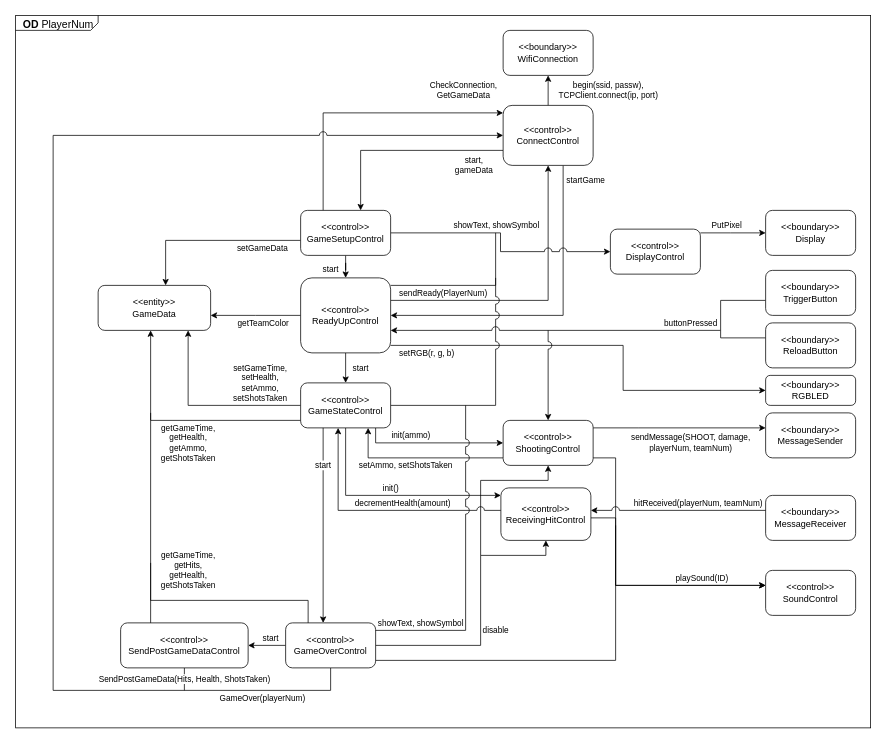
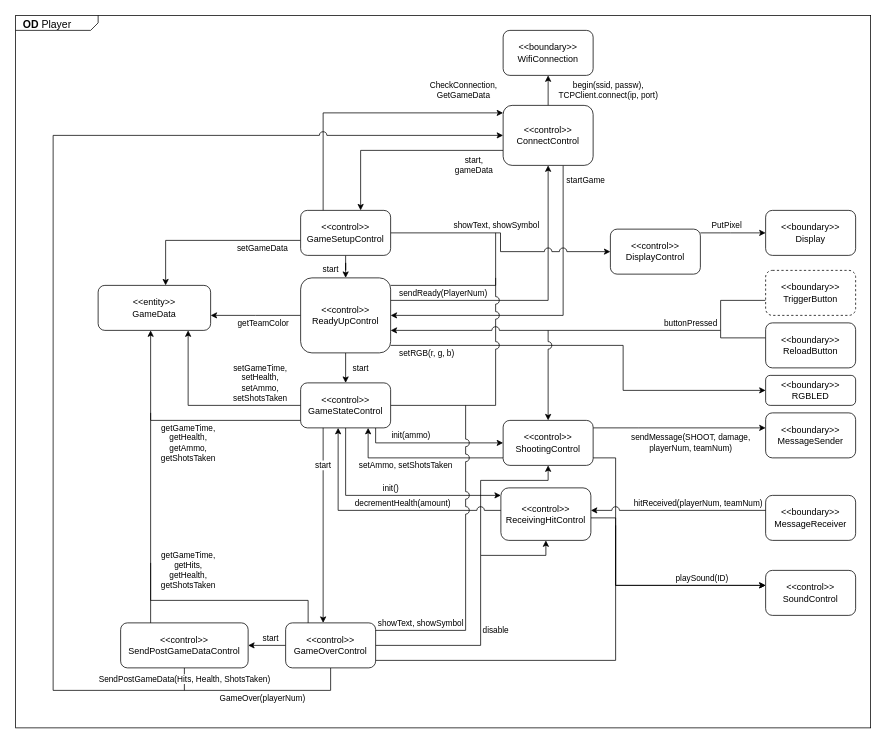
node "OD PlayerNum": label "OD PlayerNum" -> "OD Player"
node "<<boundary>> TriggerButton": style solid -> dashed
